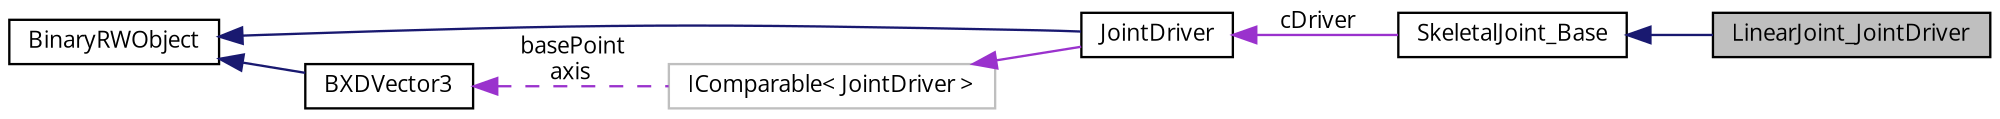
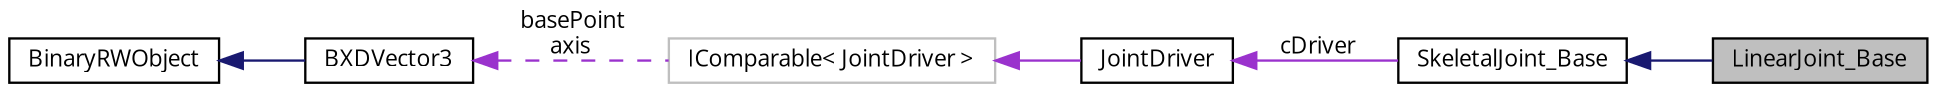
edge "JointDriver" -> "BinaryRWObject": removed
node "LinearJoint_JointDriver": label "LinearJoint_JointDriver" -> "LinearJoint_Base"
